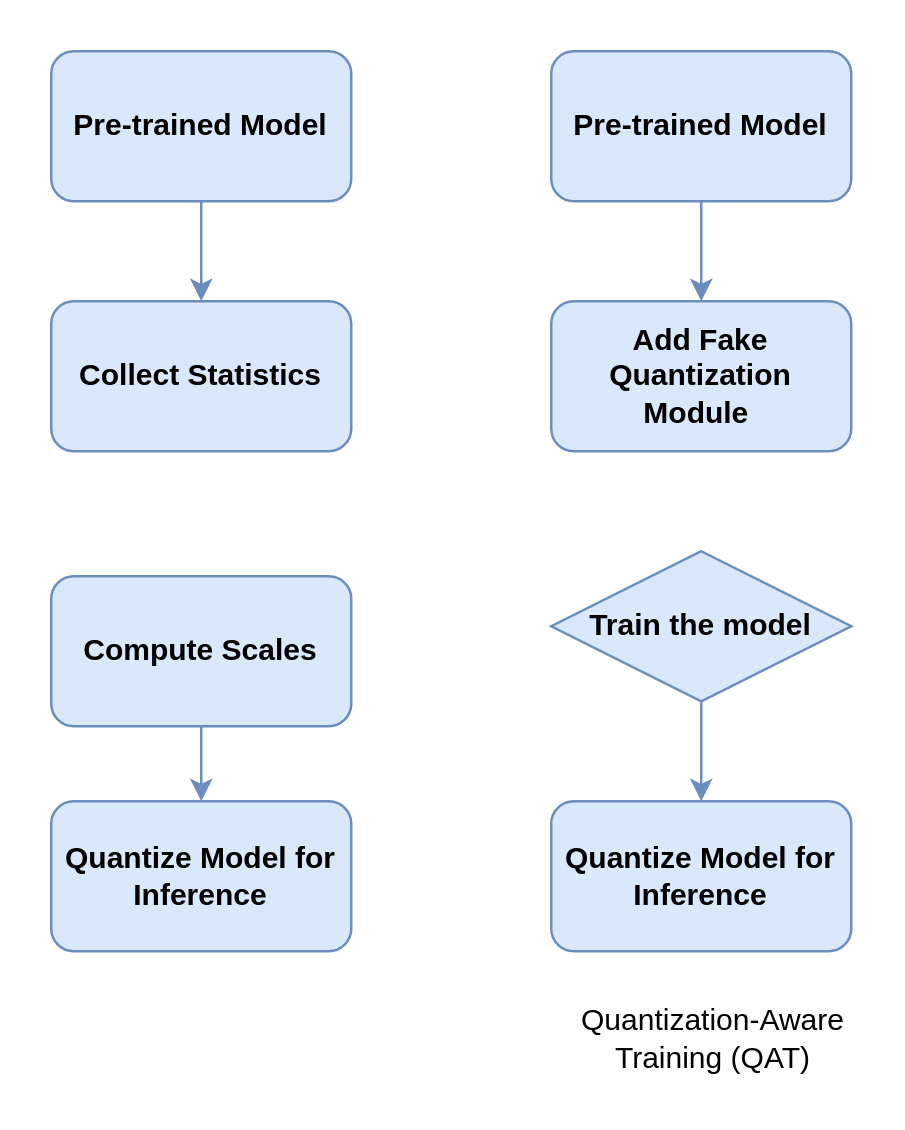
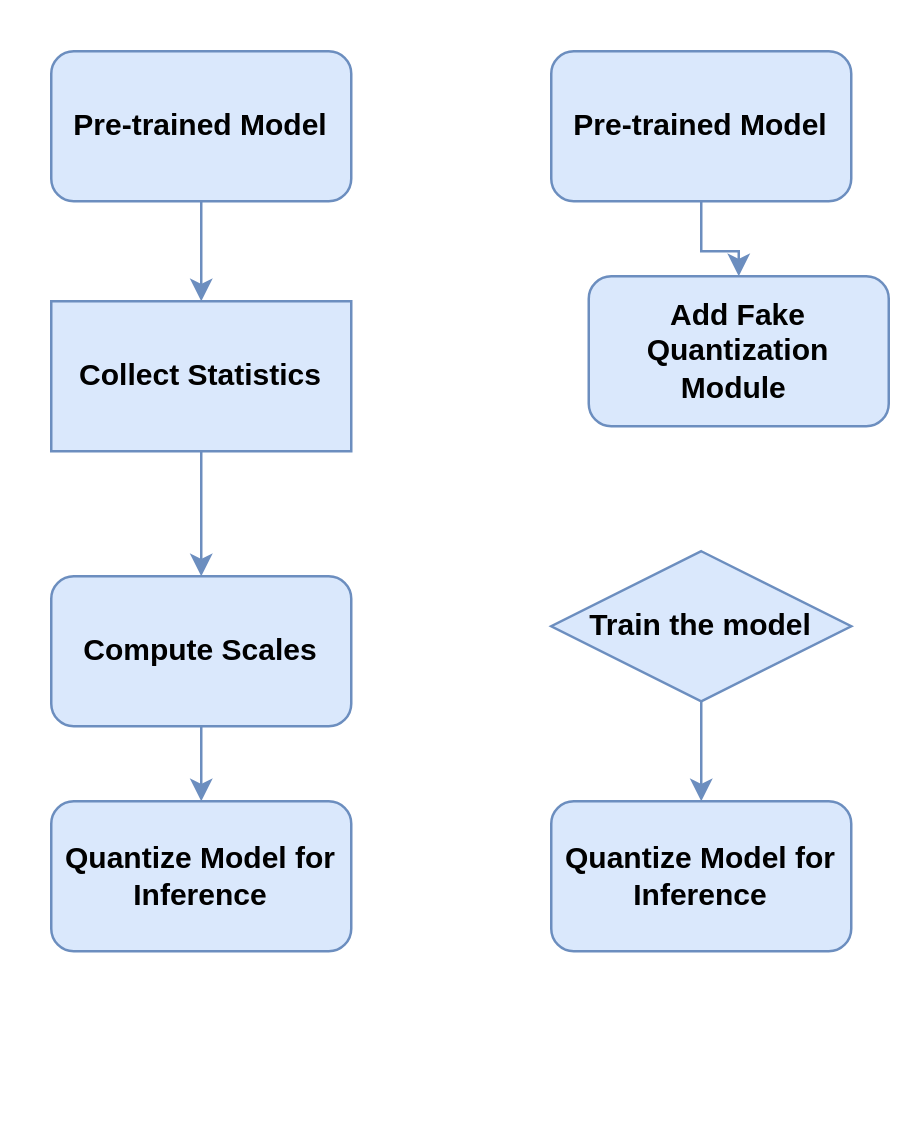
node "Collect Statistics": shape rounded rectangle -> rectangle
node "Add Fake Quantization Module": moved (701, 376) -> (739, 351)
edge "Collect Statistics" -> "Compute Scales": added
node "Quantization-Aware Training (QAT)": removed
